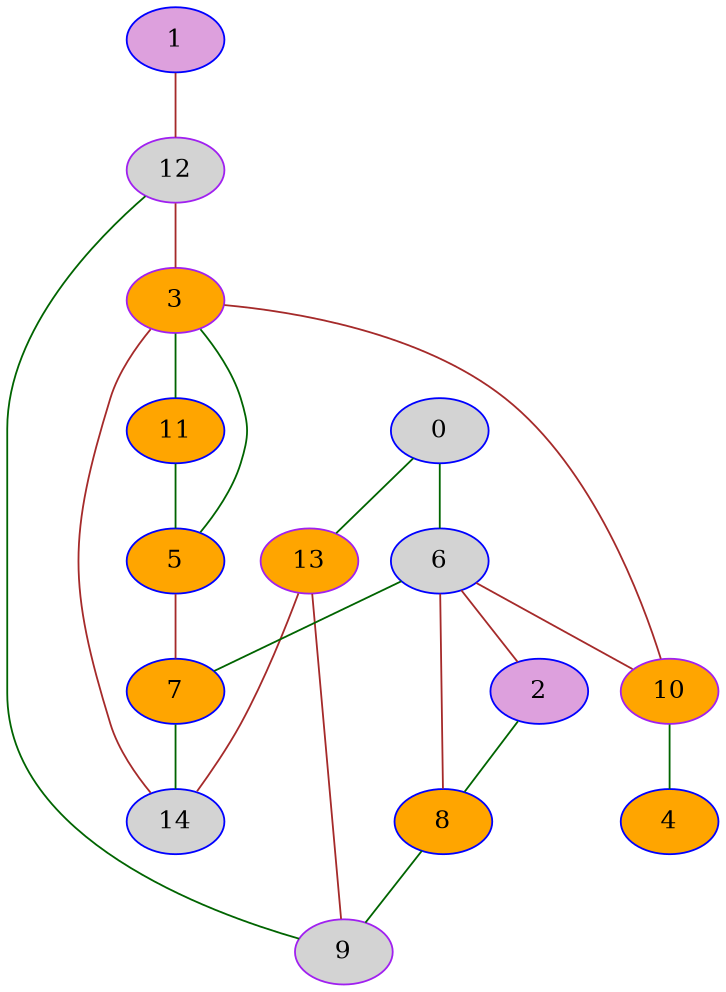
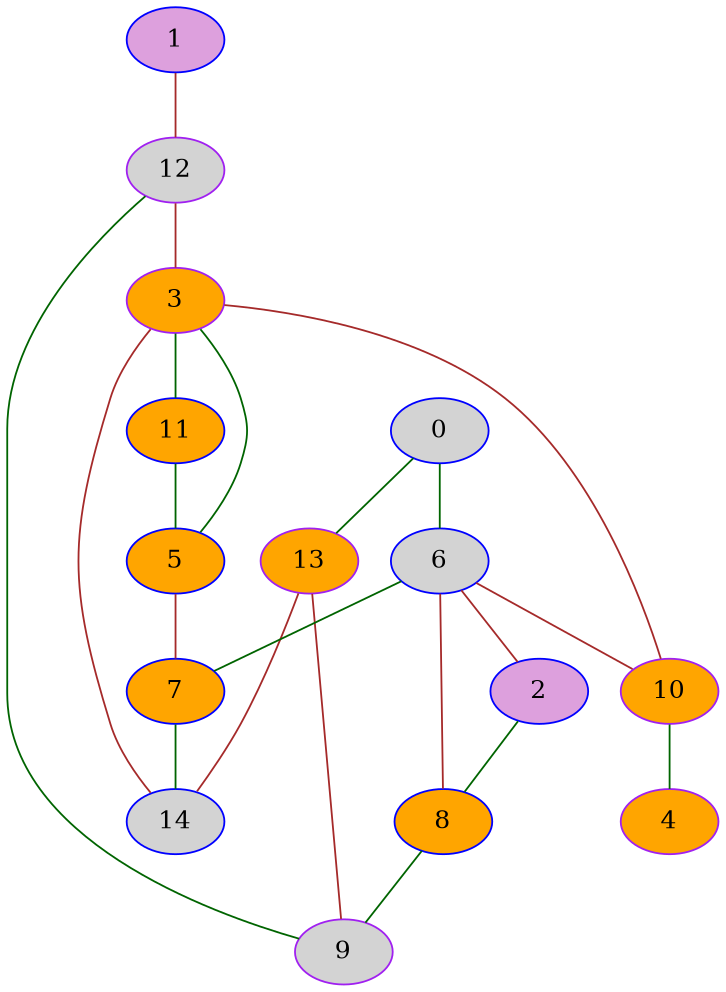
node "4": color blue -> purple
